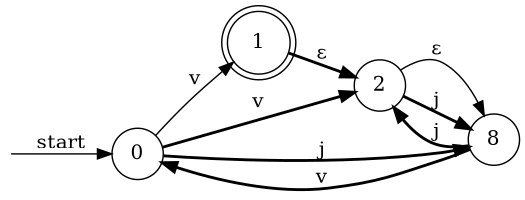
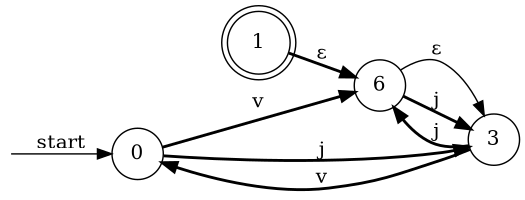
node "2": label "2" -> "6"
edge "0" -> "1": removed, label "v"
node "8": label "8" -> "3"
